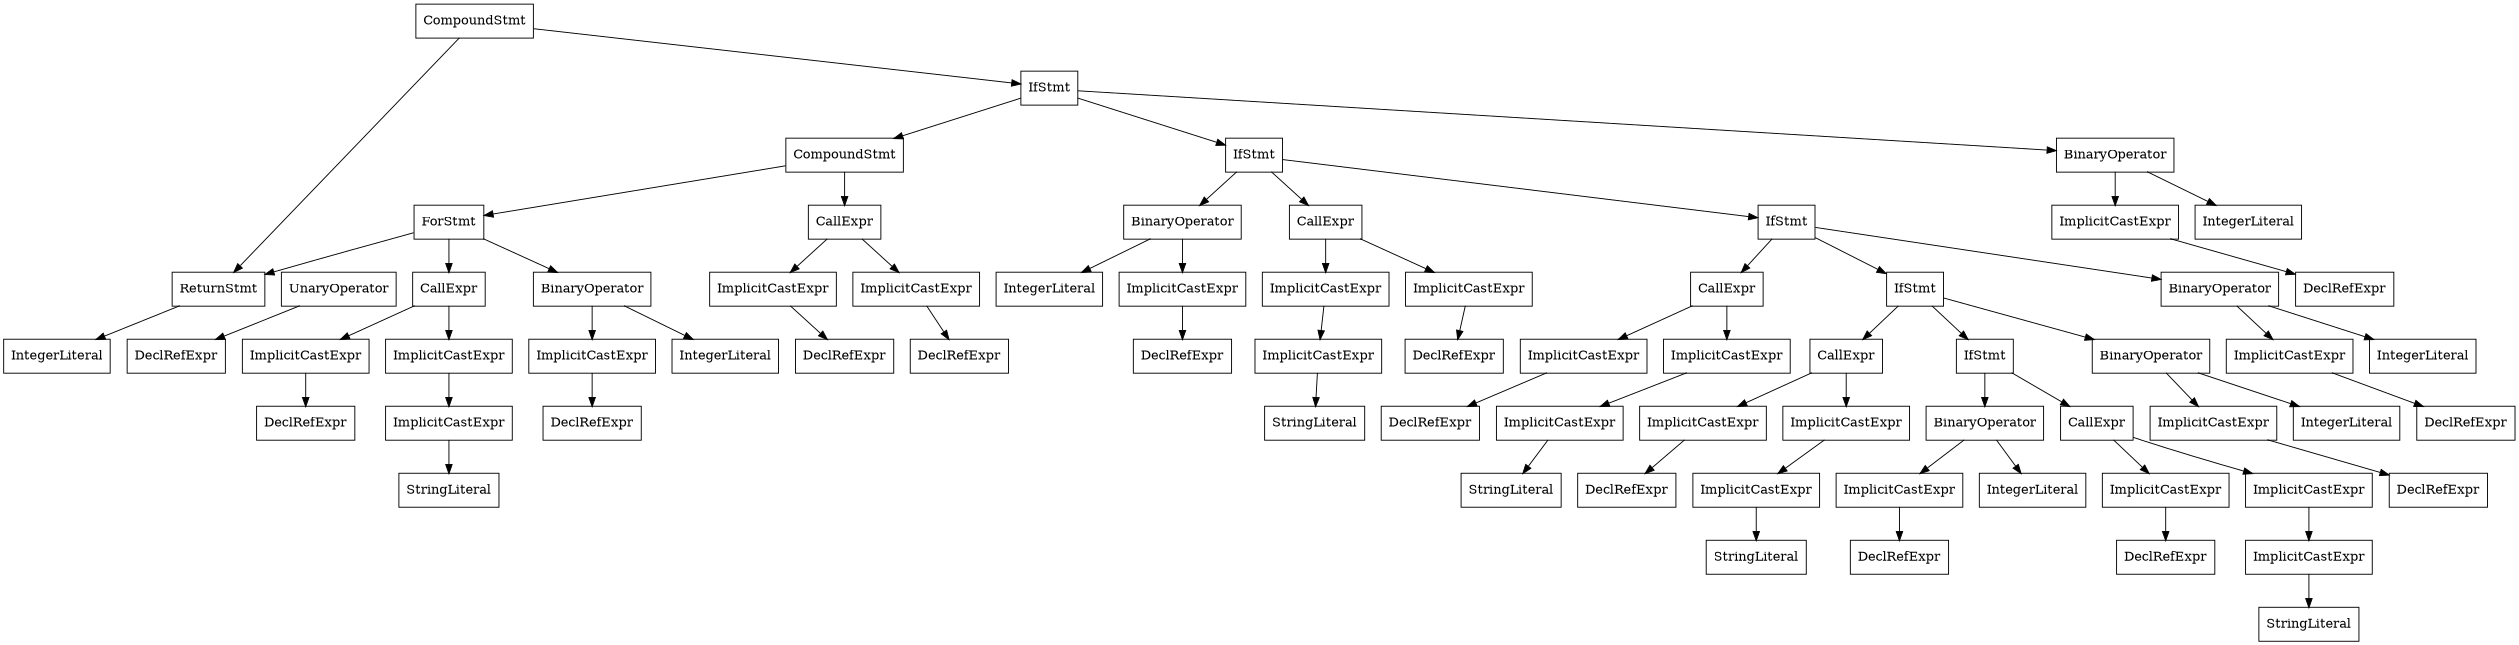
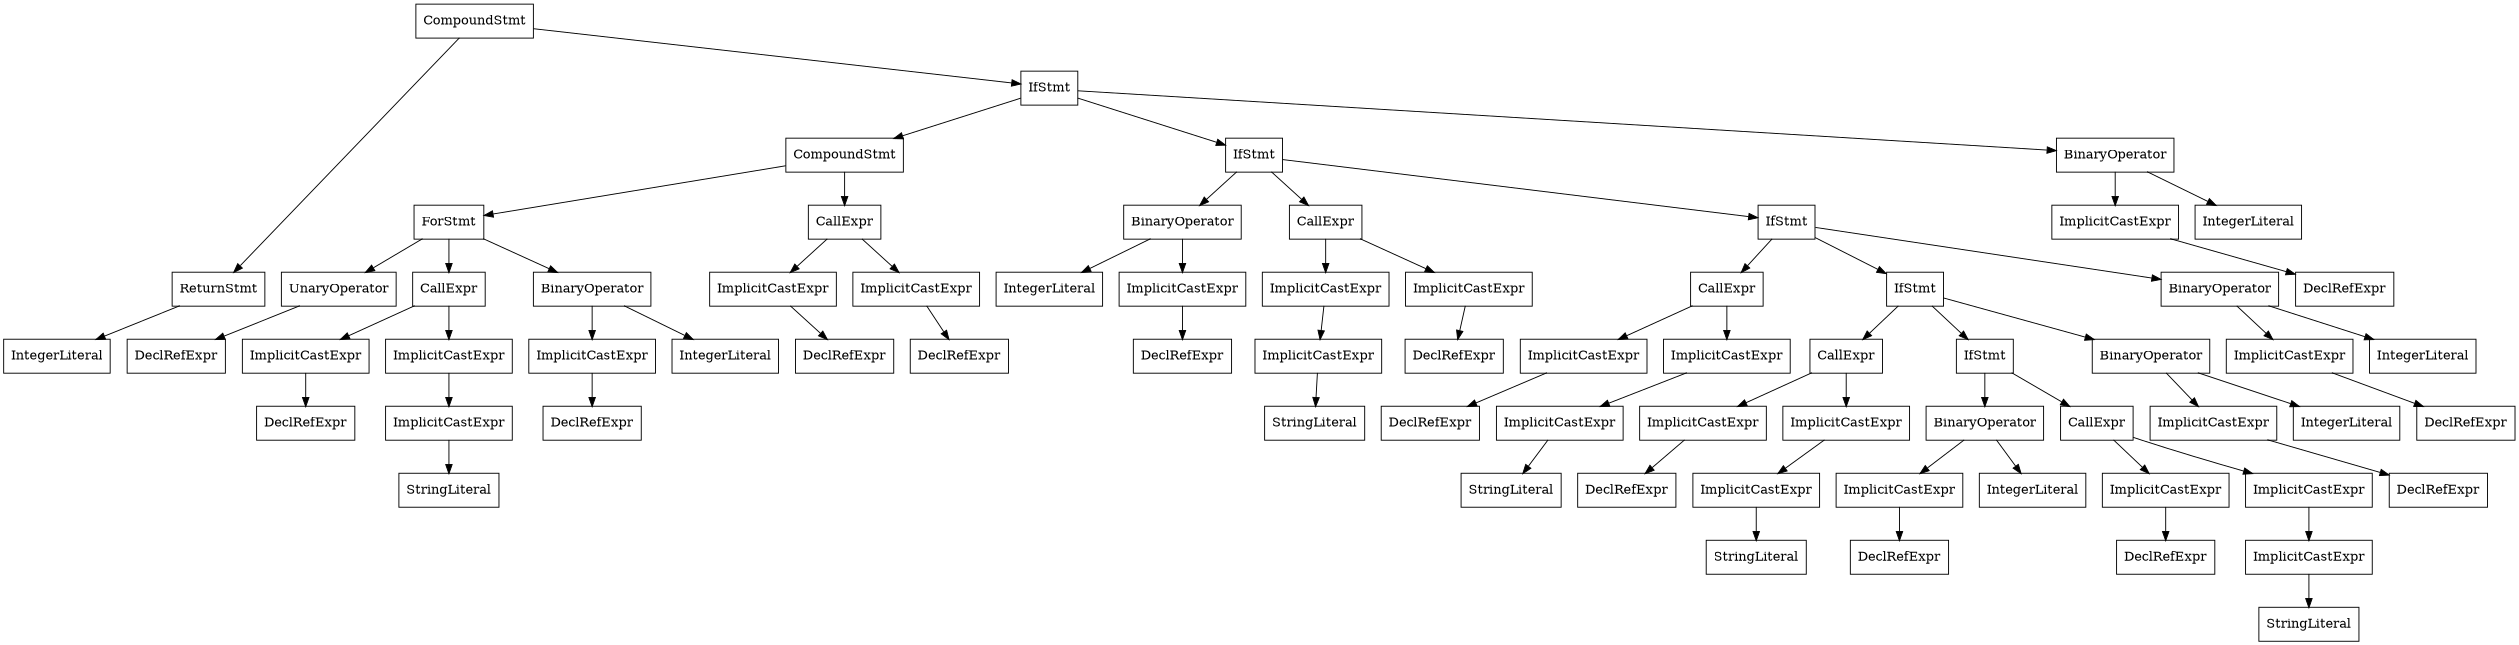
edge "ForStmt" -> "ReturnStmt": now "ForStmt" -> "UnaryOperator"
